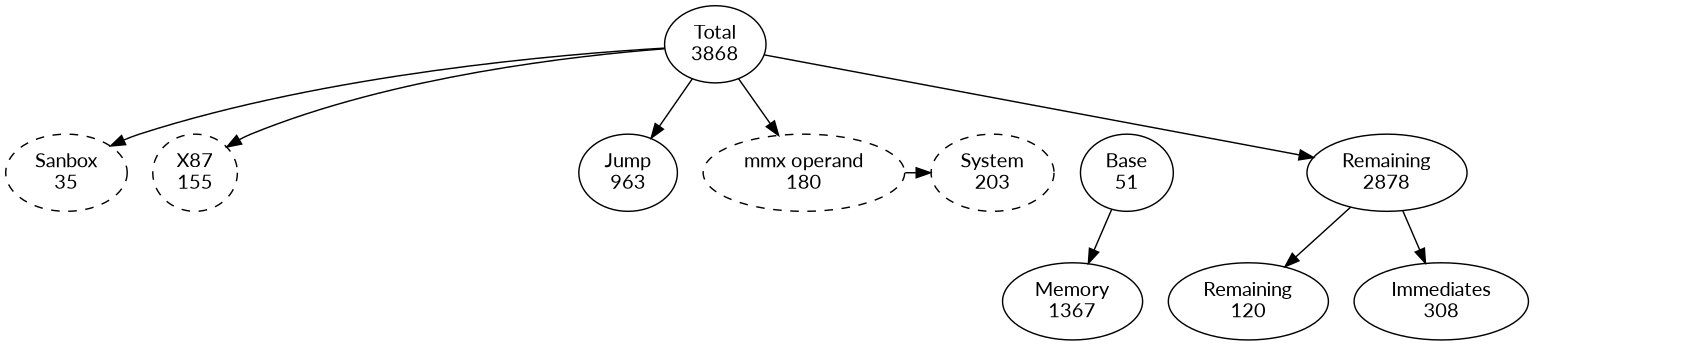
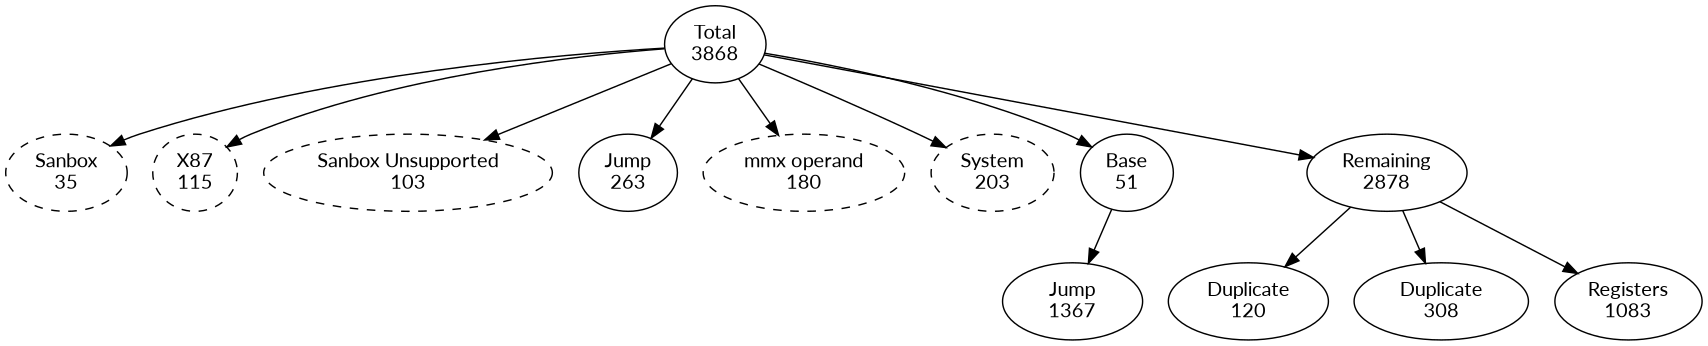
edge "Total 3868" -> "Base 51": added
node "X87 155": label "X87 155" -> "X87 115"
node "Sanbox Unsupported 103": added
node "Jump 963": label "Jump 963" -> "Jump 263"
edge "mmx operand 180" -> "System 203": now "Total 3868" -> "System 203"
node "Memory 1367": label "Memory 1367" -> "Jump 1367"
node "Remaining 120": label "Remaining 120" -> "Duplicate 120"
node "Immediates 308": label "Immediates 308" -> "Duplicate 308"
node "Registers 1083": added
